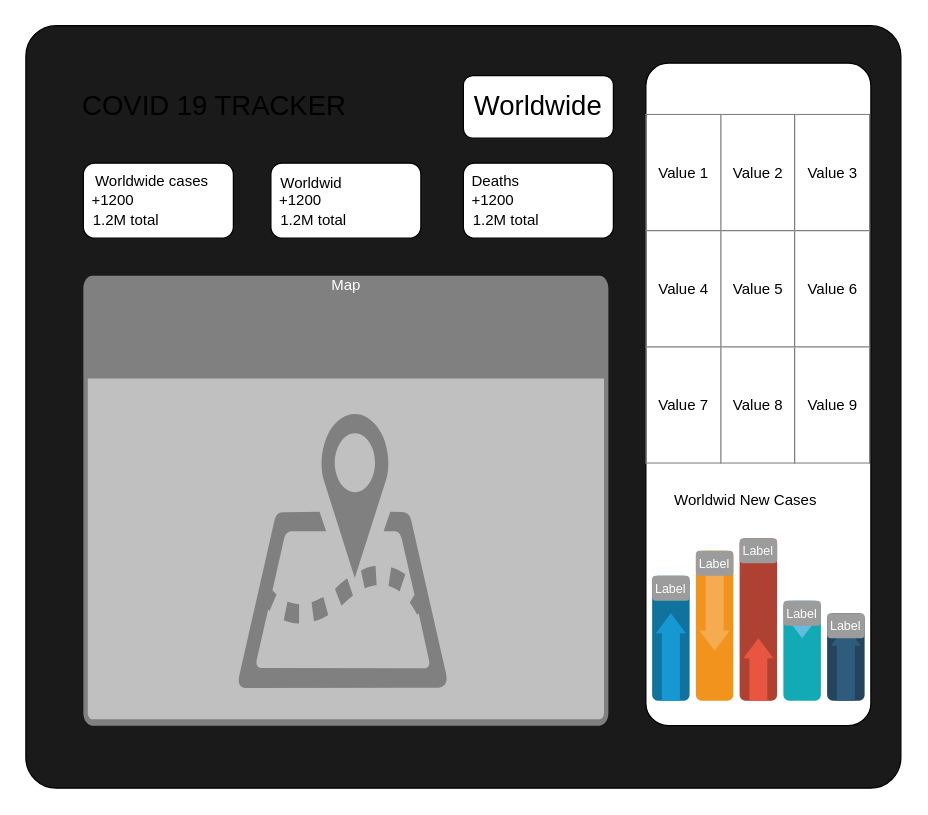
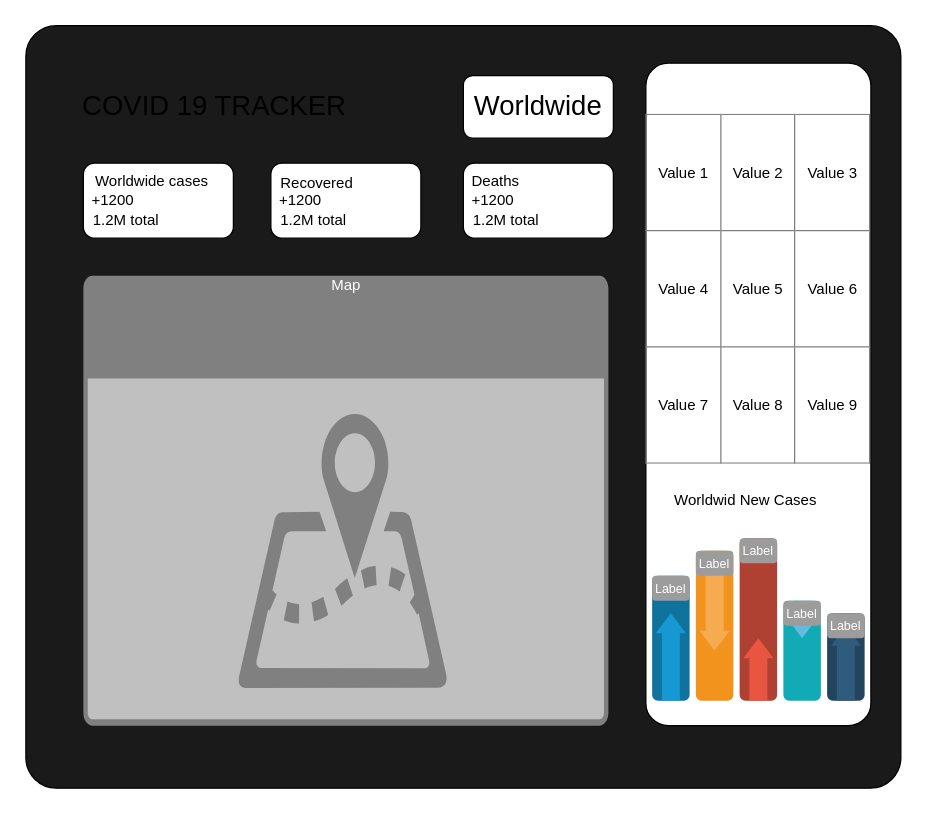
node "Worldwid": label "Worldwid" -> "Recovered"
